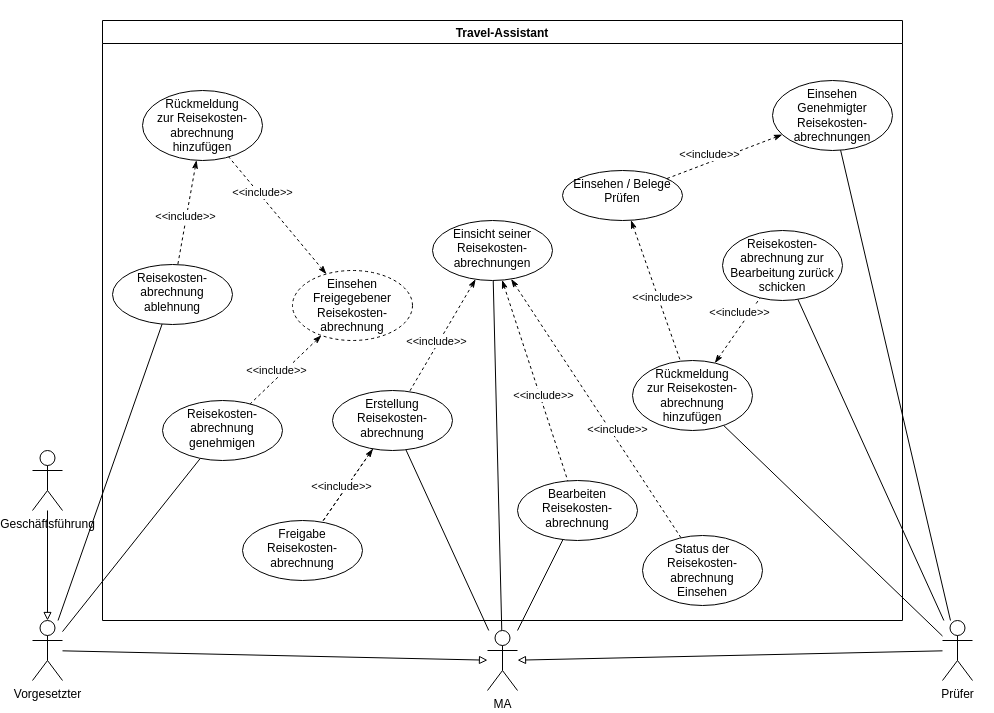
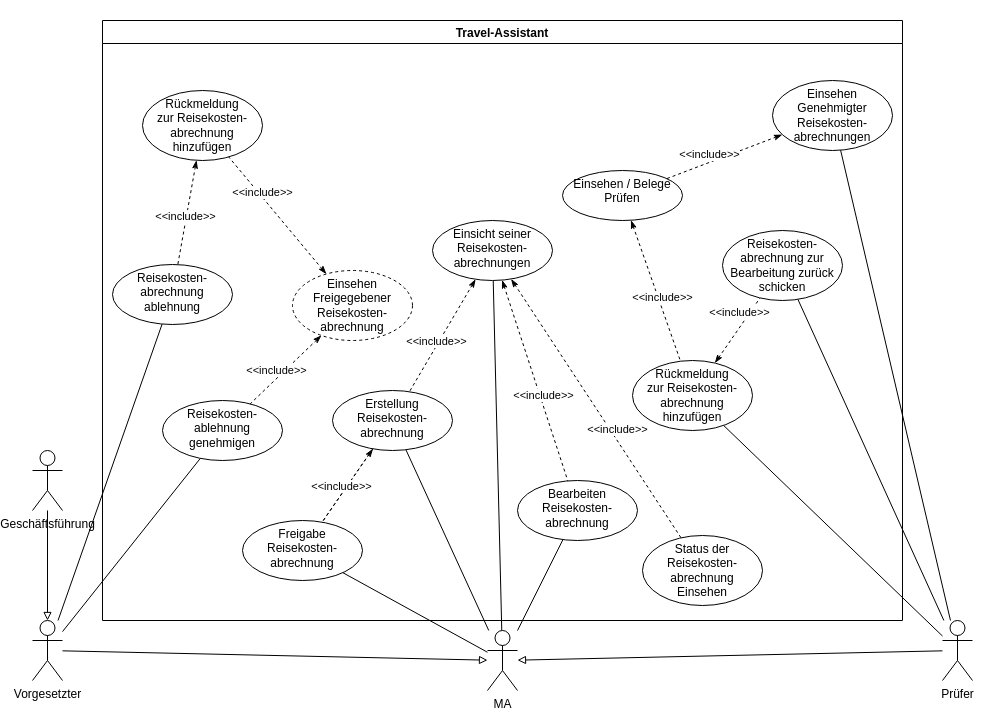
node "Reisekosten-abrechnung genehmigen": label "Reisekosten-abrechnung genehmigen" -> "Reisekosten-ablehnung genehmigen"
edge "Freigabe Reisekosten-abrechnung" -- "MA": added
